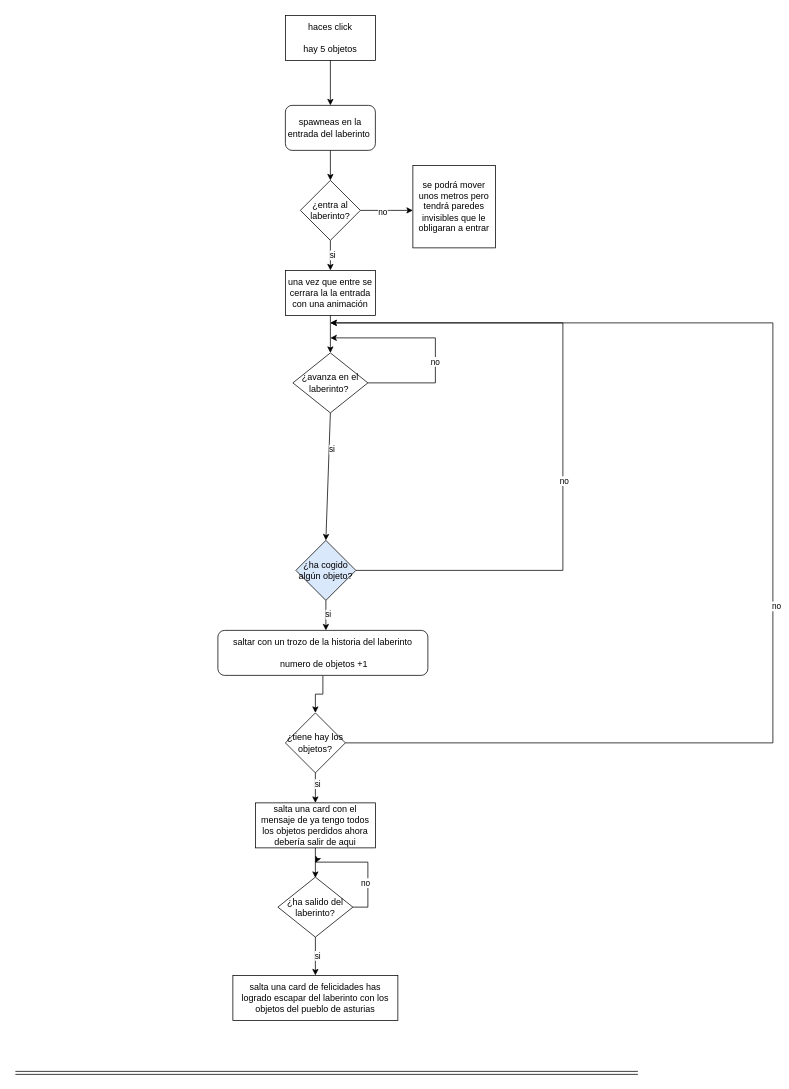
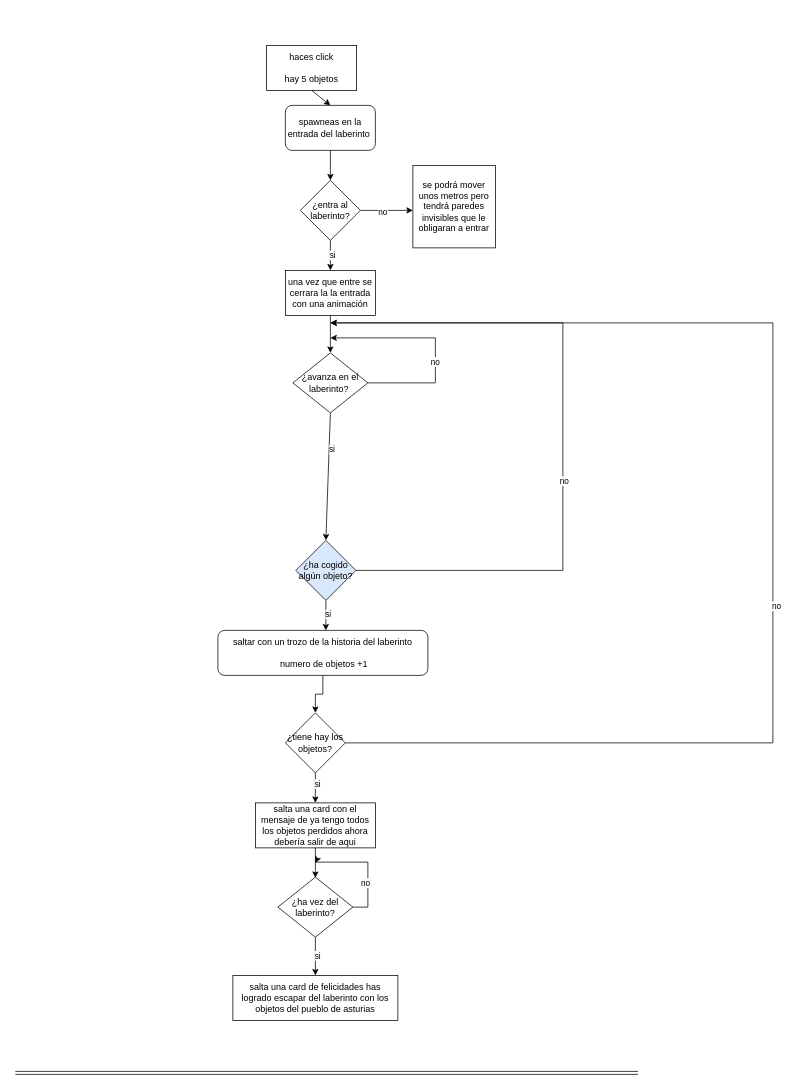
node "haces click hay 5 objetos": moved (330, 38) -> (312, 68)
node "¿ha salido del laberinto?": label "¿ha salido del laberinto?" -> "¿ha vez del laberinto?"
